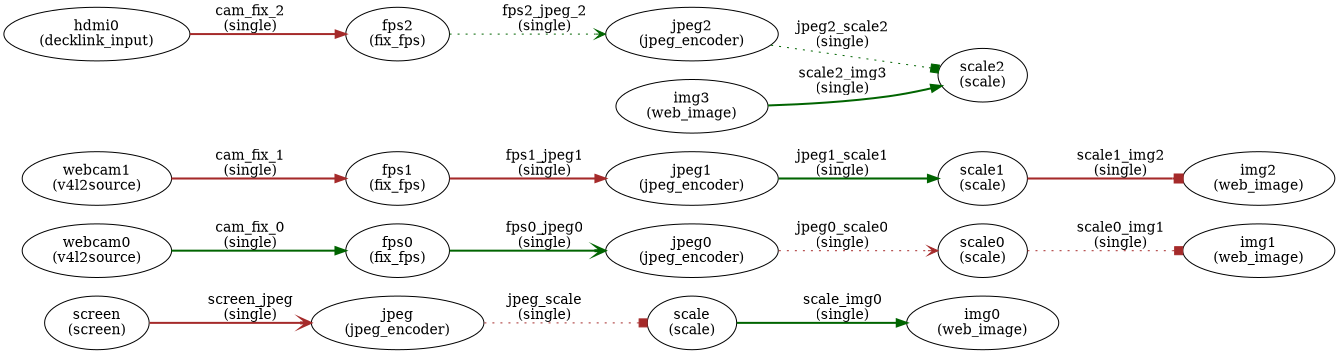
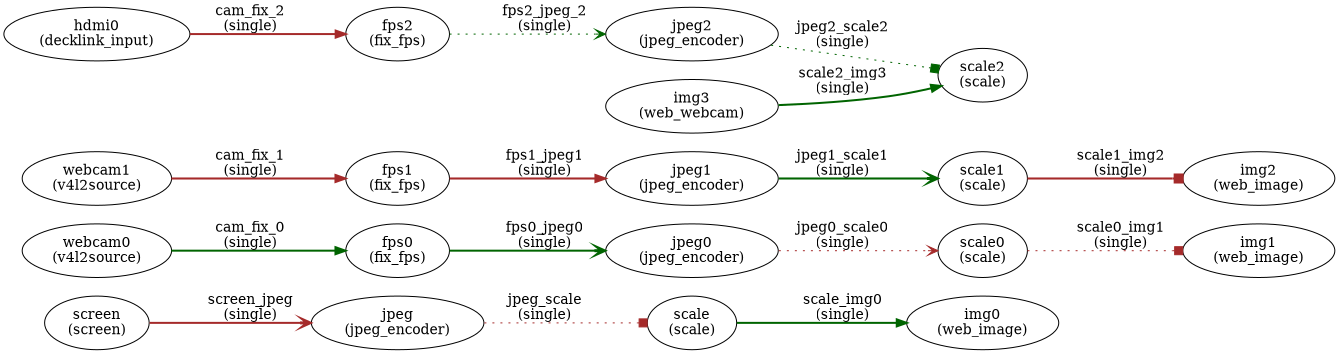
node "img3 (web_image)": label "img3 (web_image)" -> "img3 (web_webcam)"
edge "jpeg1 (jpeg_encoder)" -> "scale1 (scale)": arrowhead normal -> vee
